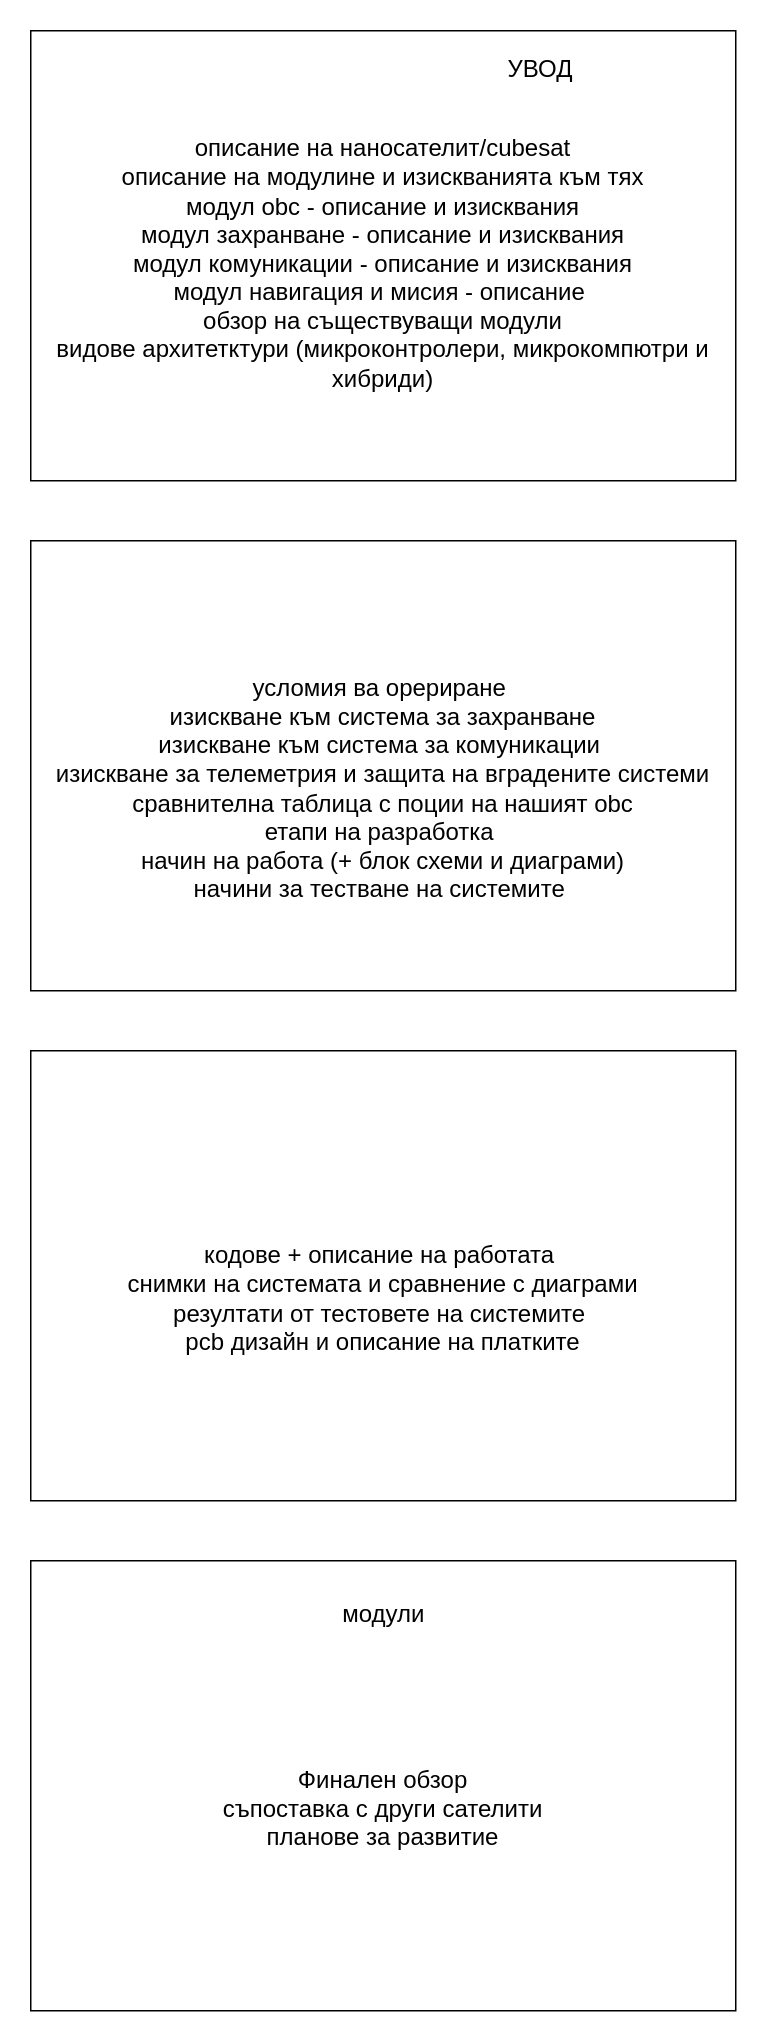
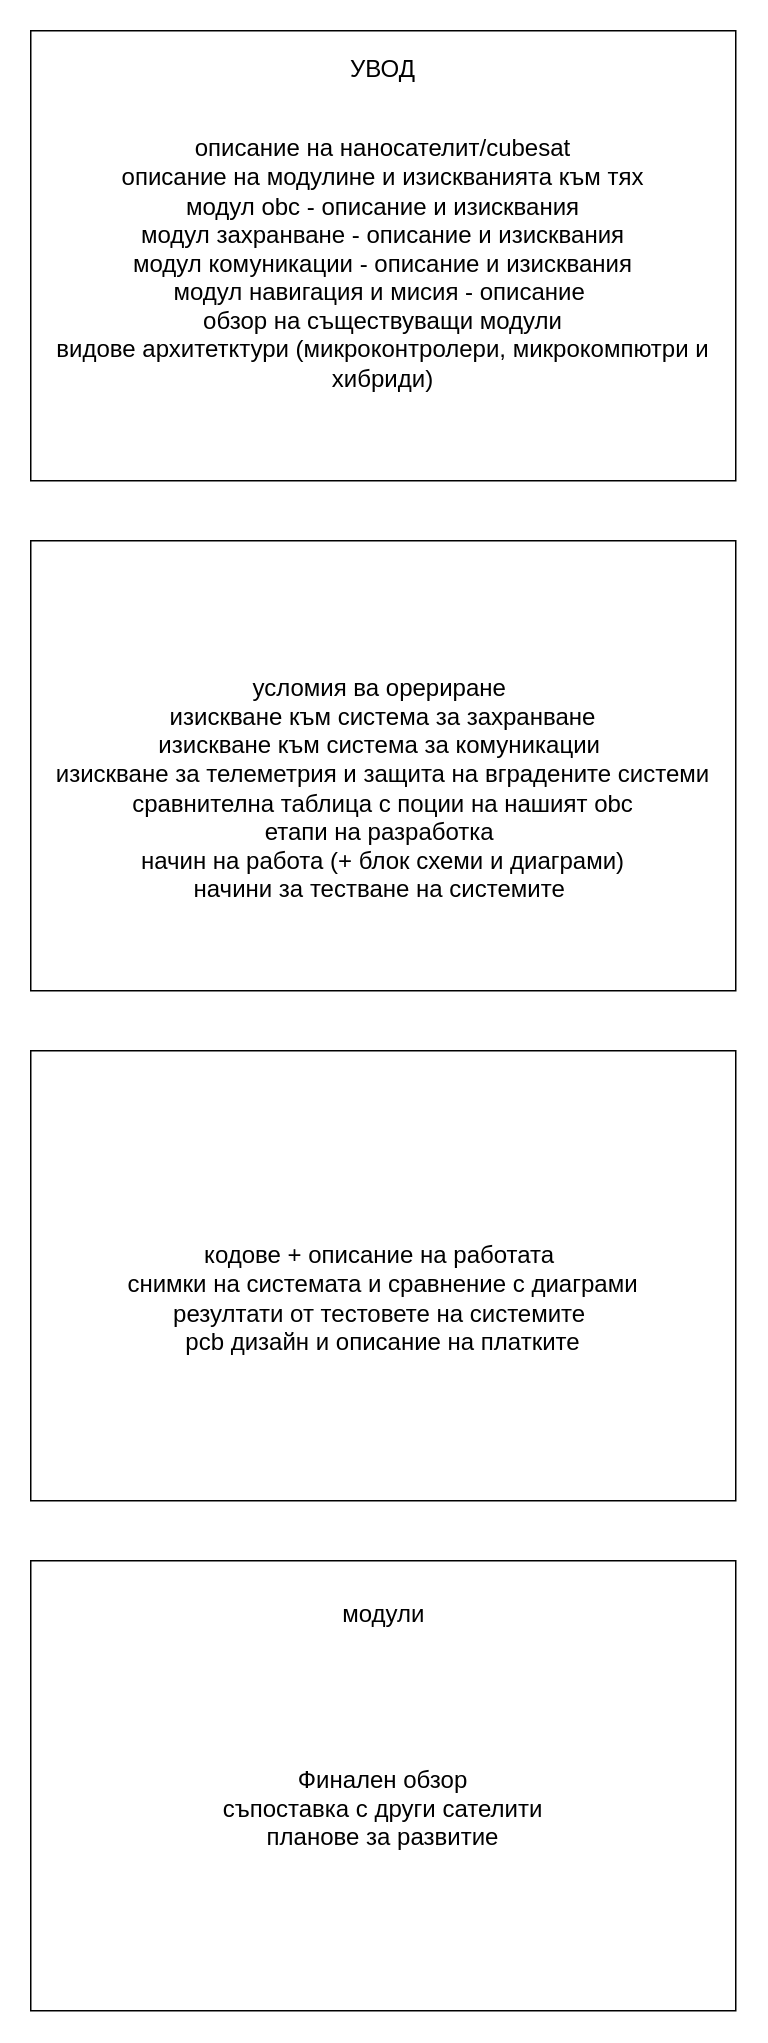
node "УВОД": moved (541, 68) -> (383, 68)
